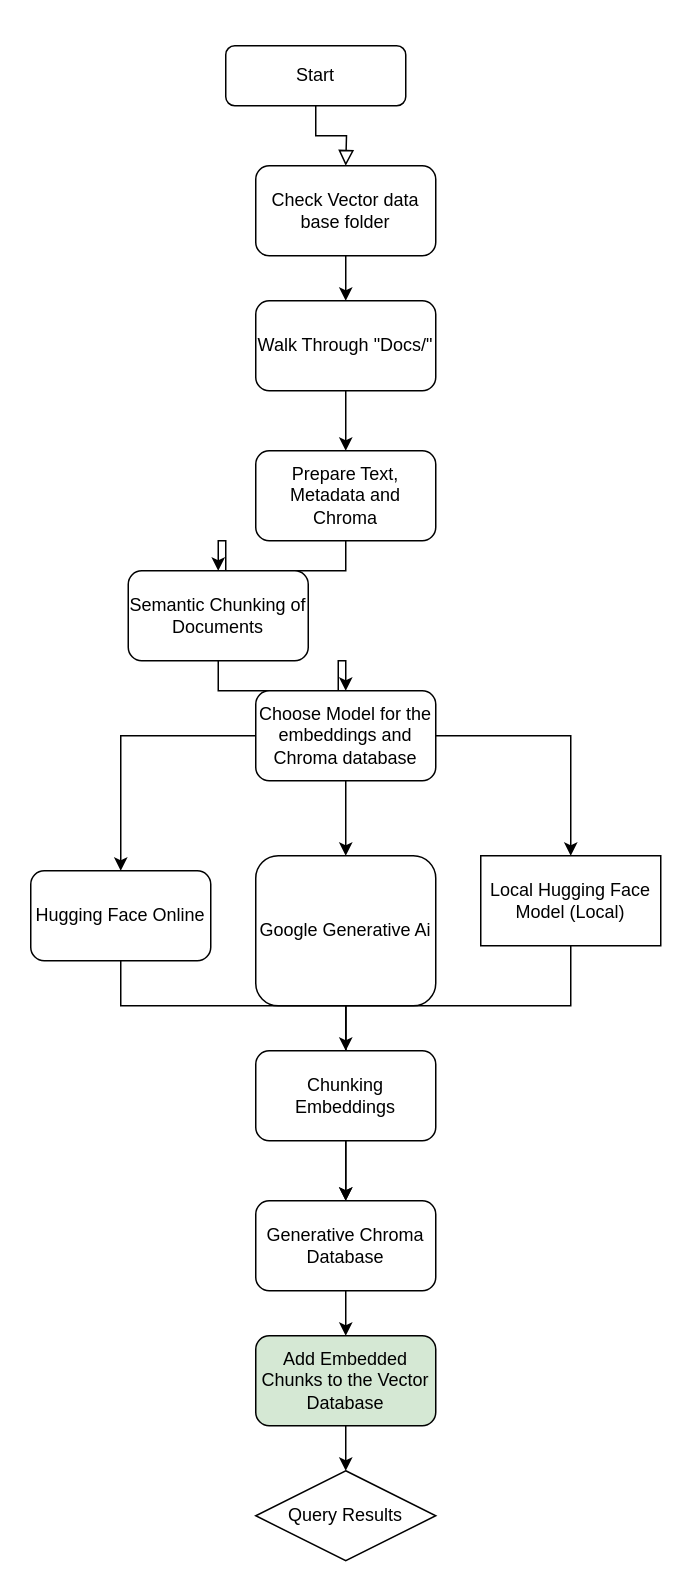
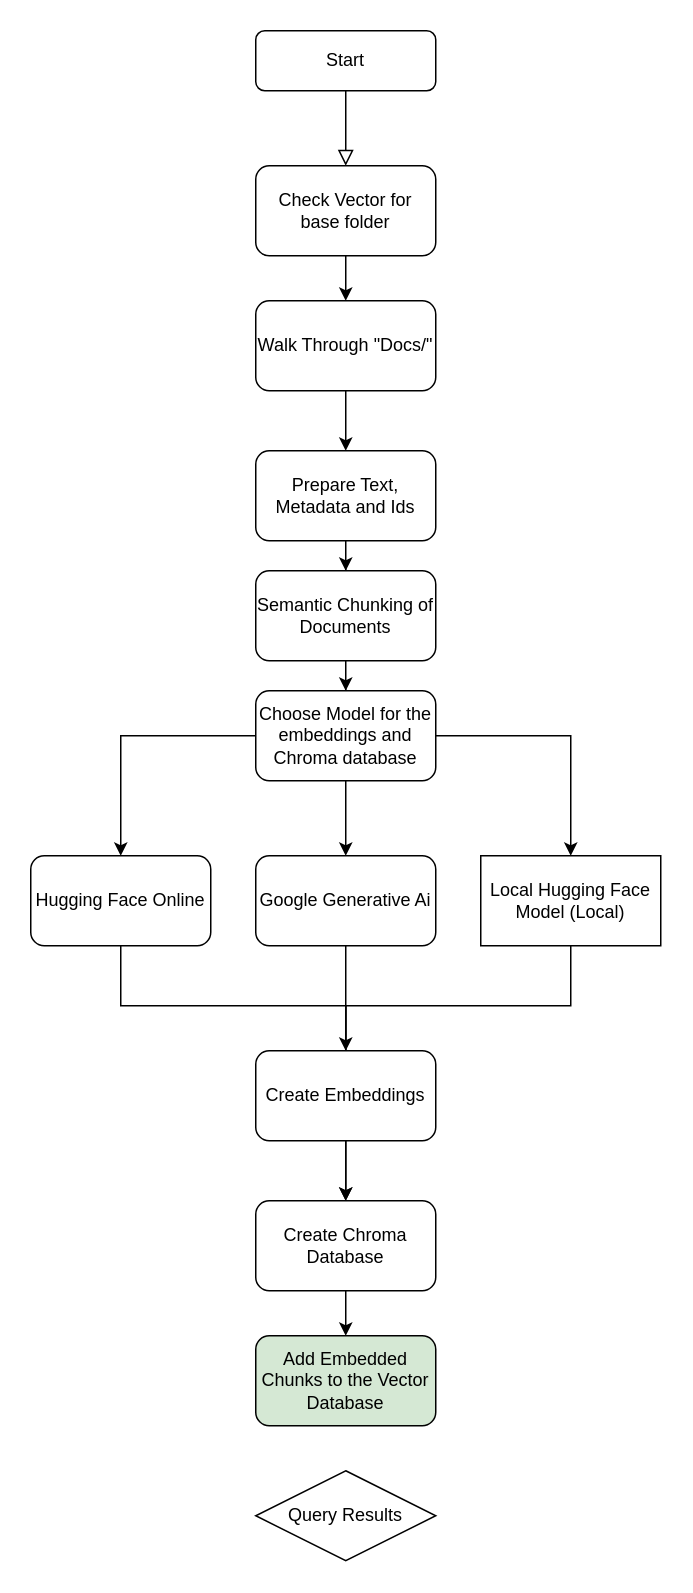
node "Start": moved (316, 76) -> (346, 61)
node "Check Vector data base folder": label "Check Vector data base folder" -> "Check Vector for base folder"
node "Prepare Text, Metadata and Chroma": label "Prepare Text, Metadata and Chroma" -> "Prepare Text, Metadata and Ids"
node "Semantic Chunking of Documents": moved (218, 616) -> (346, 616)
node "Hugging Face Online": moved (121, 916) -> (121, 901)
node "Google Generative Ai": size 180x150 -> 180x90
node "Chunking Embeddings": label "Chunking Embeddings" -> "Create Embeddings"
node "Generative Chroma Database": label "Generative Chroma Database" -> "Create Chroma Database"
edge "Add Embedded Chunks to the Vector Database" -> "Query Results": removed
